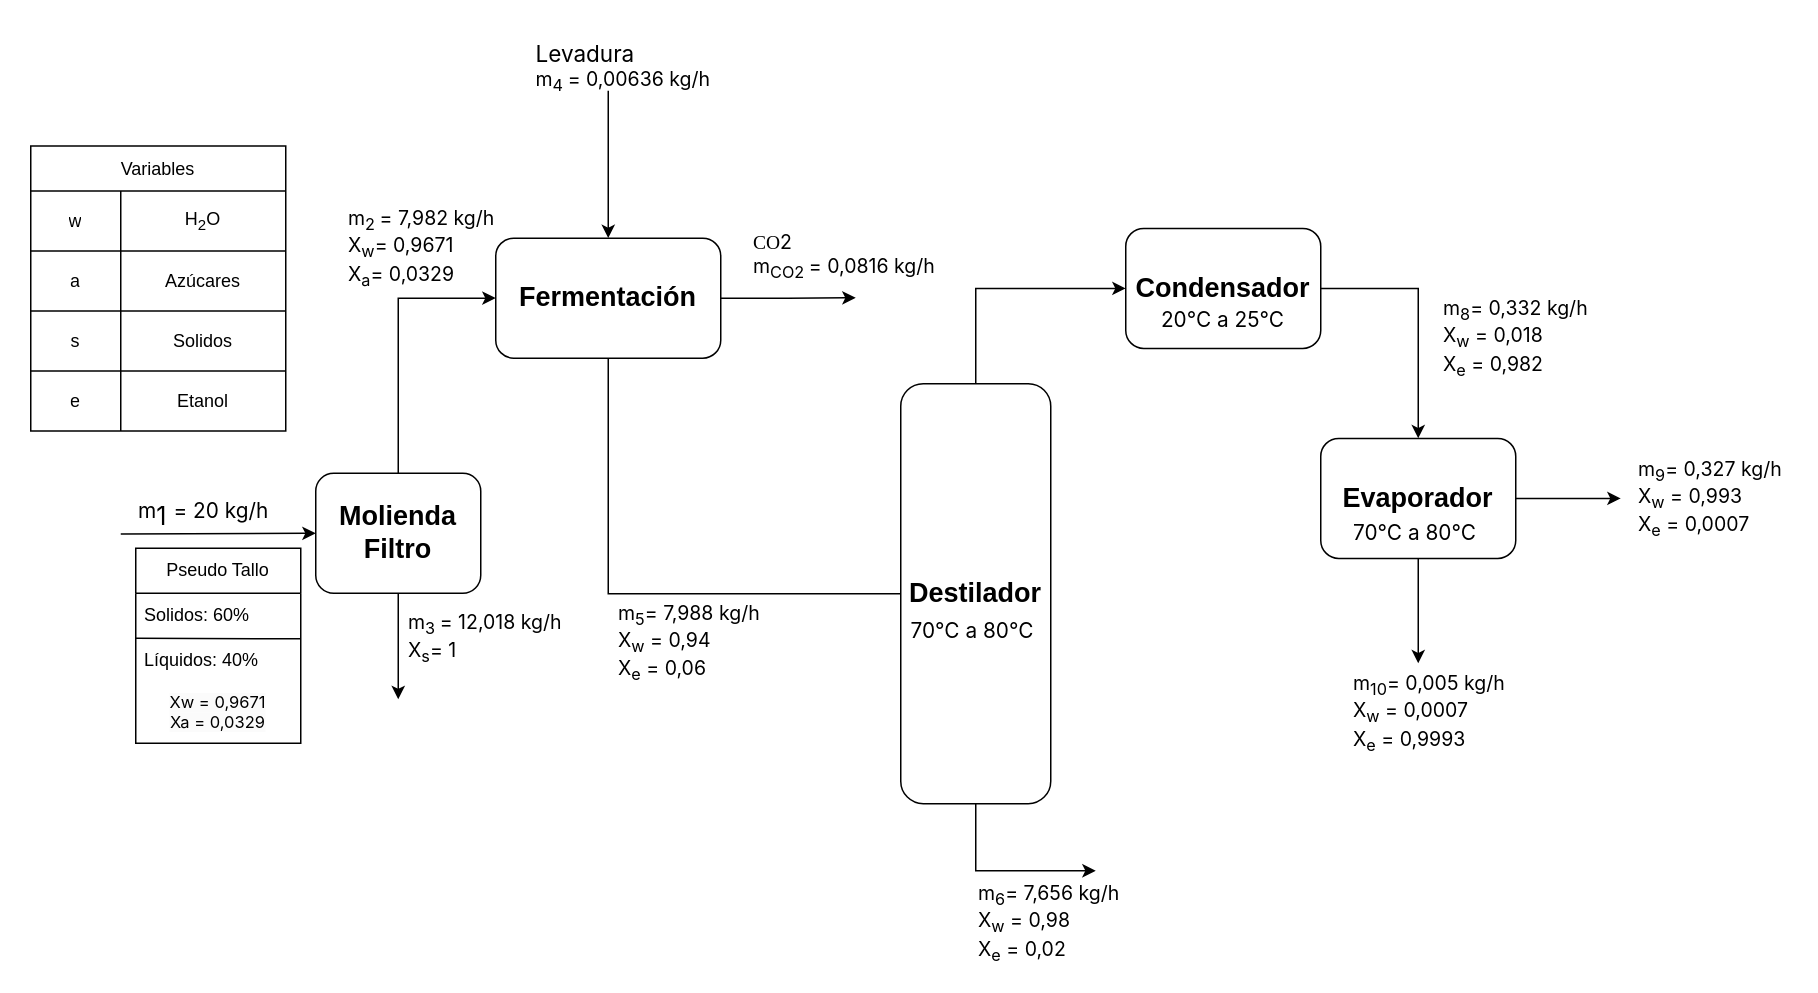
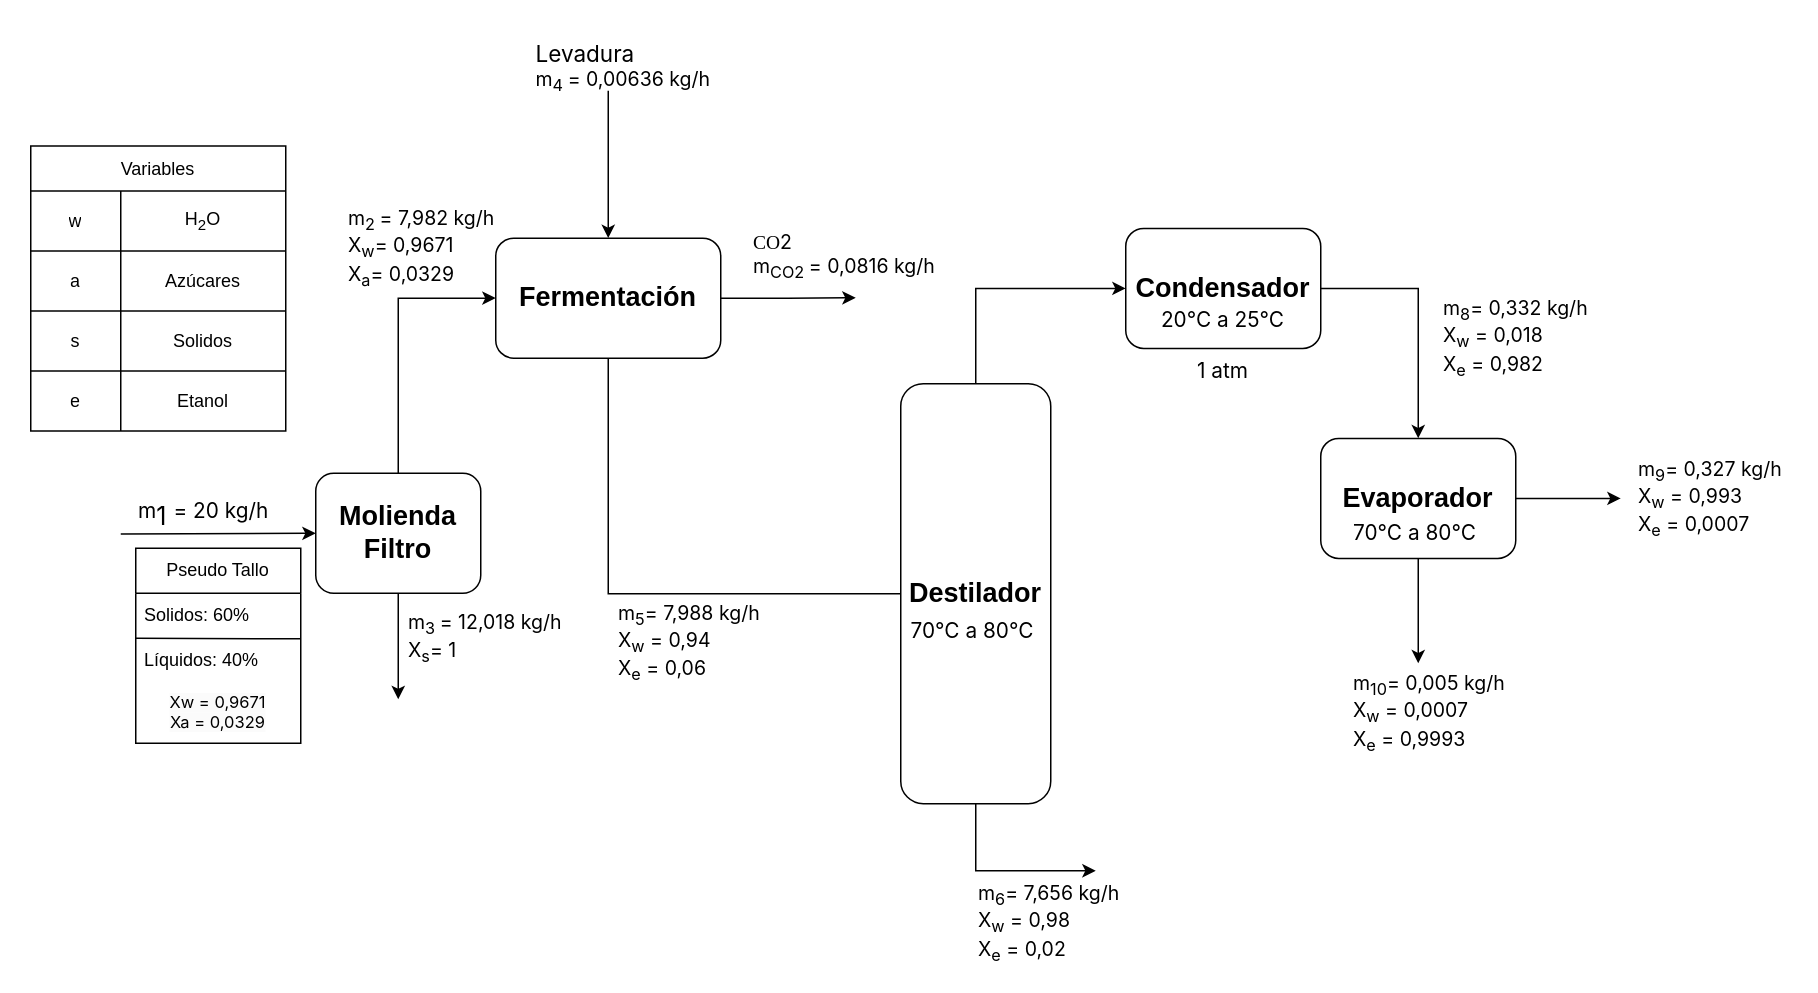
node "1 atm": added
